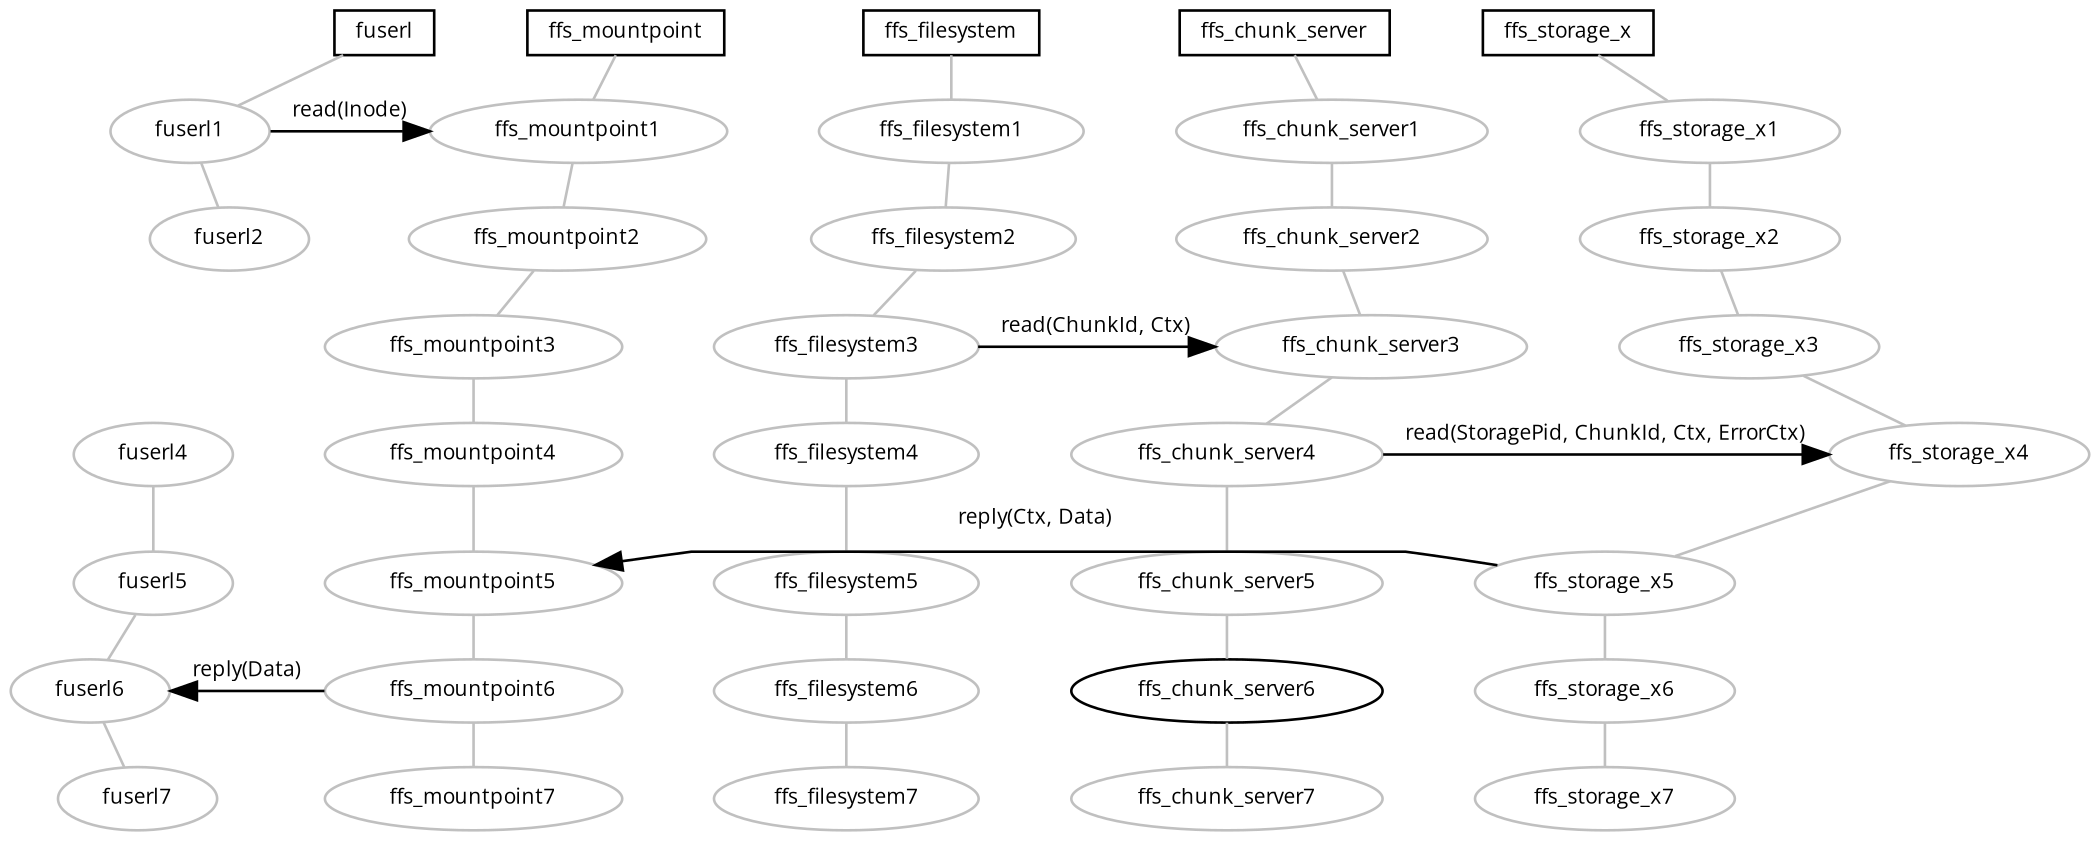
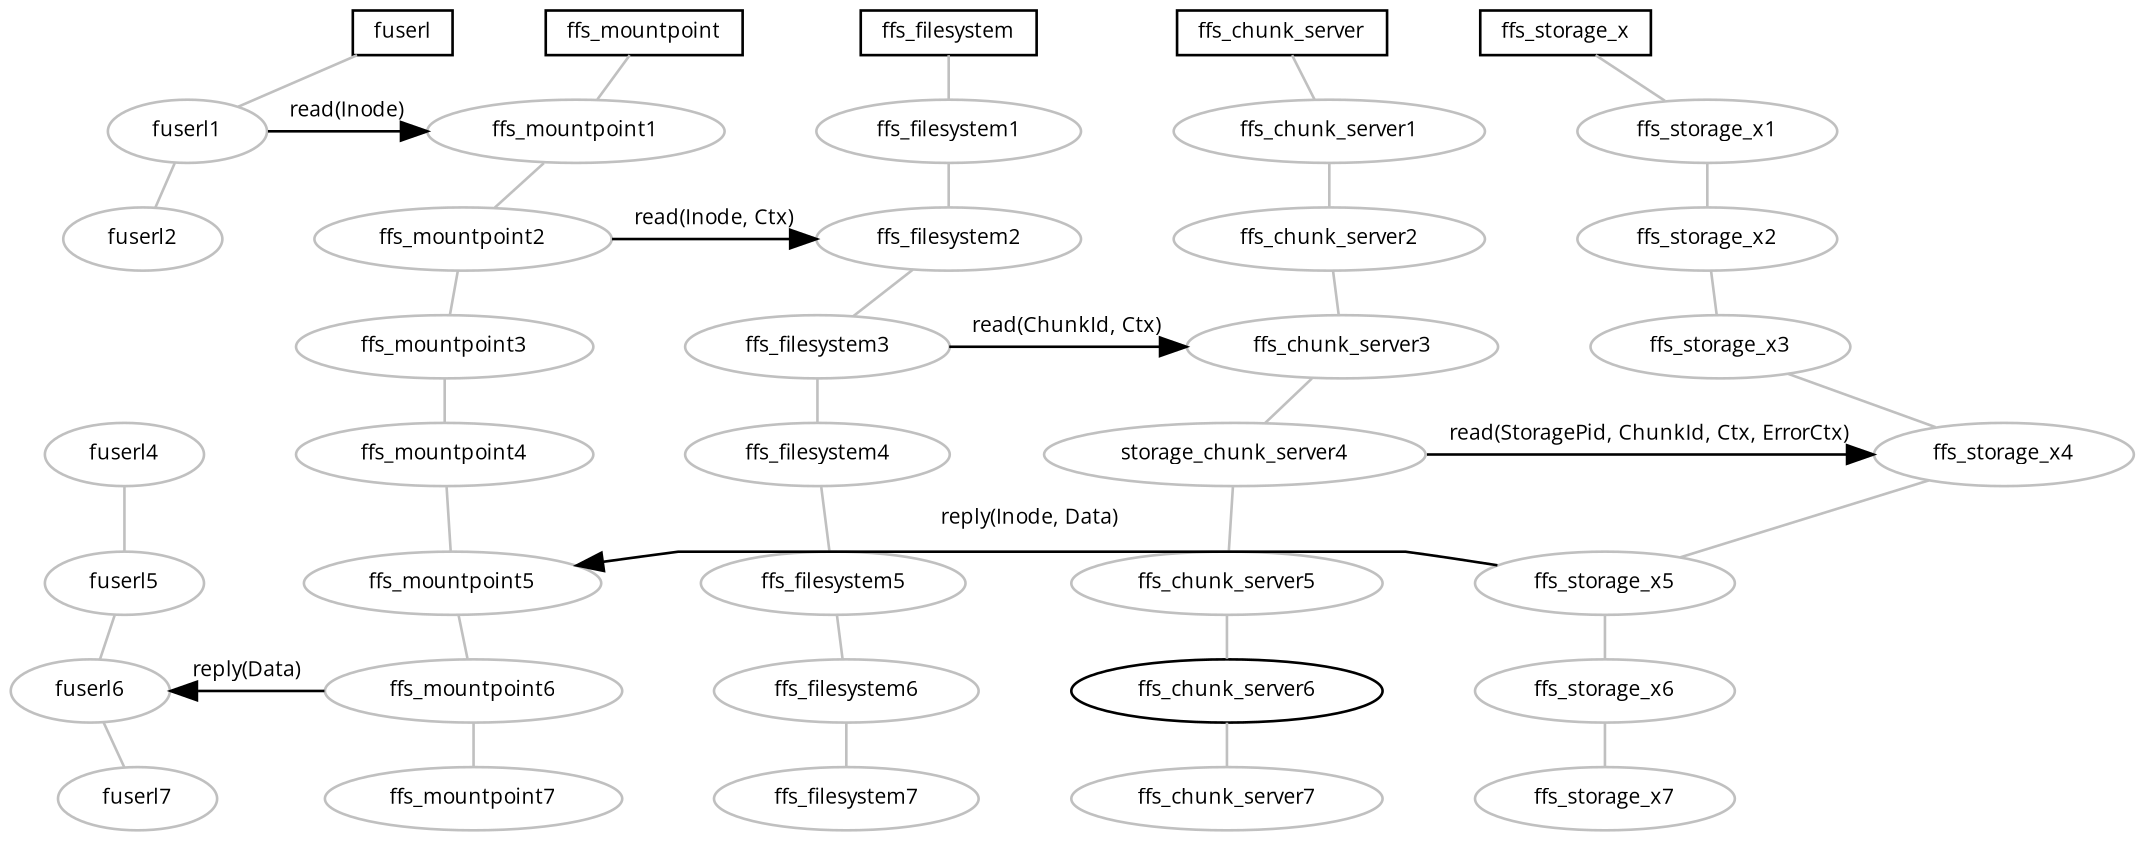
edge "ffs_mountpoint2" -> "ffs_filesystem2": added, label "read(Inode, Ctx)"
node "ffs_chunk_server4": label "ffs_chunk_server4" -> "storage_chunk_server4"
edge "ffs_storage_x5" -> "ffs_mountpoint5": label "reply(Ctx, Data)" -> "reply(Inode, Data)"
